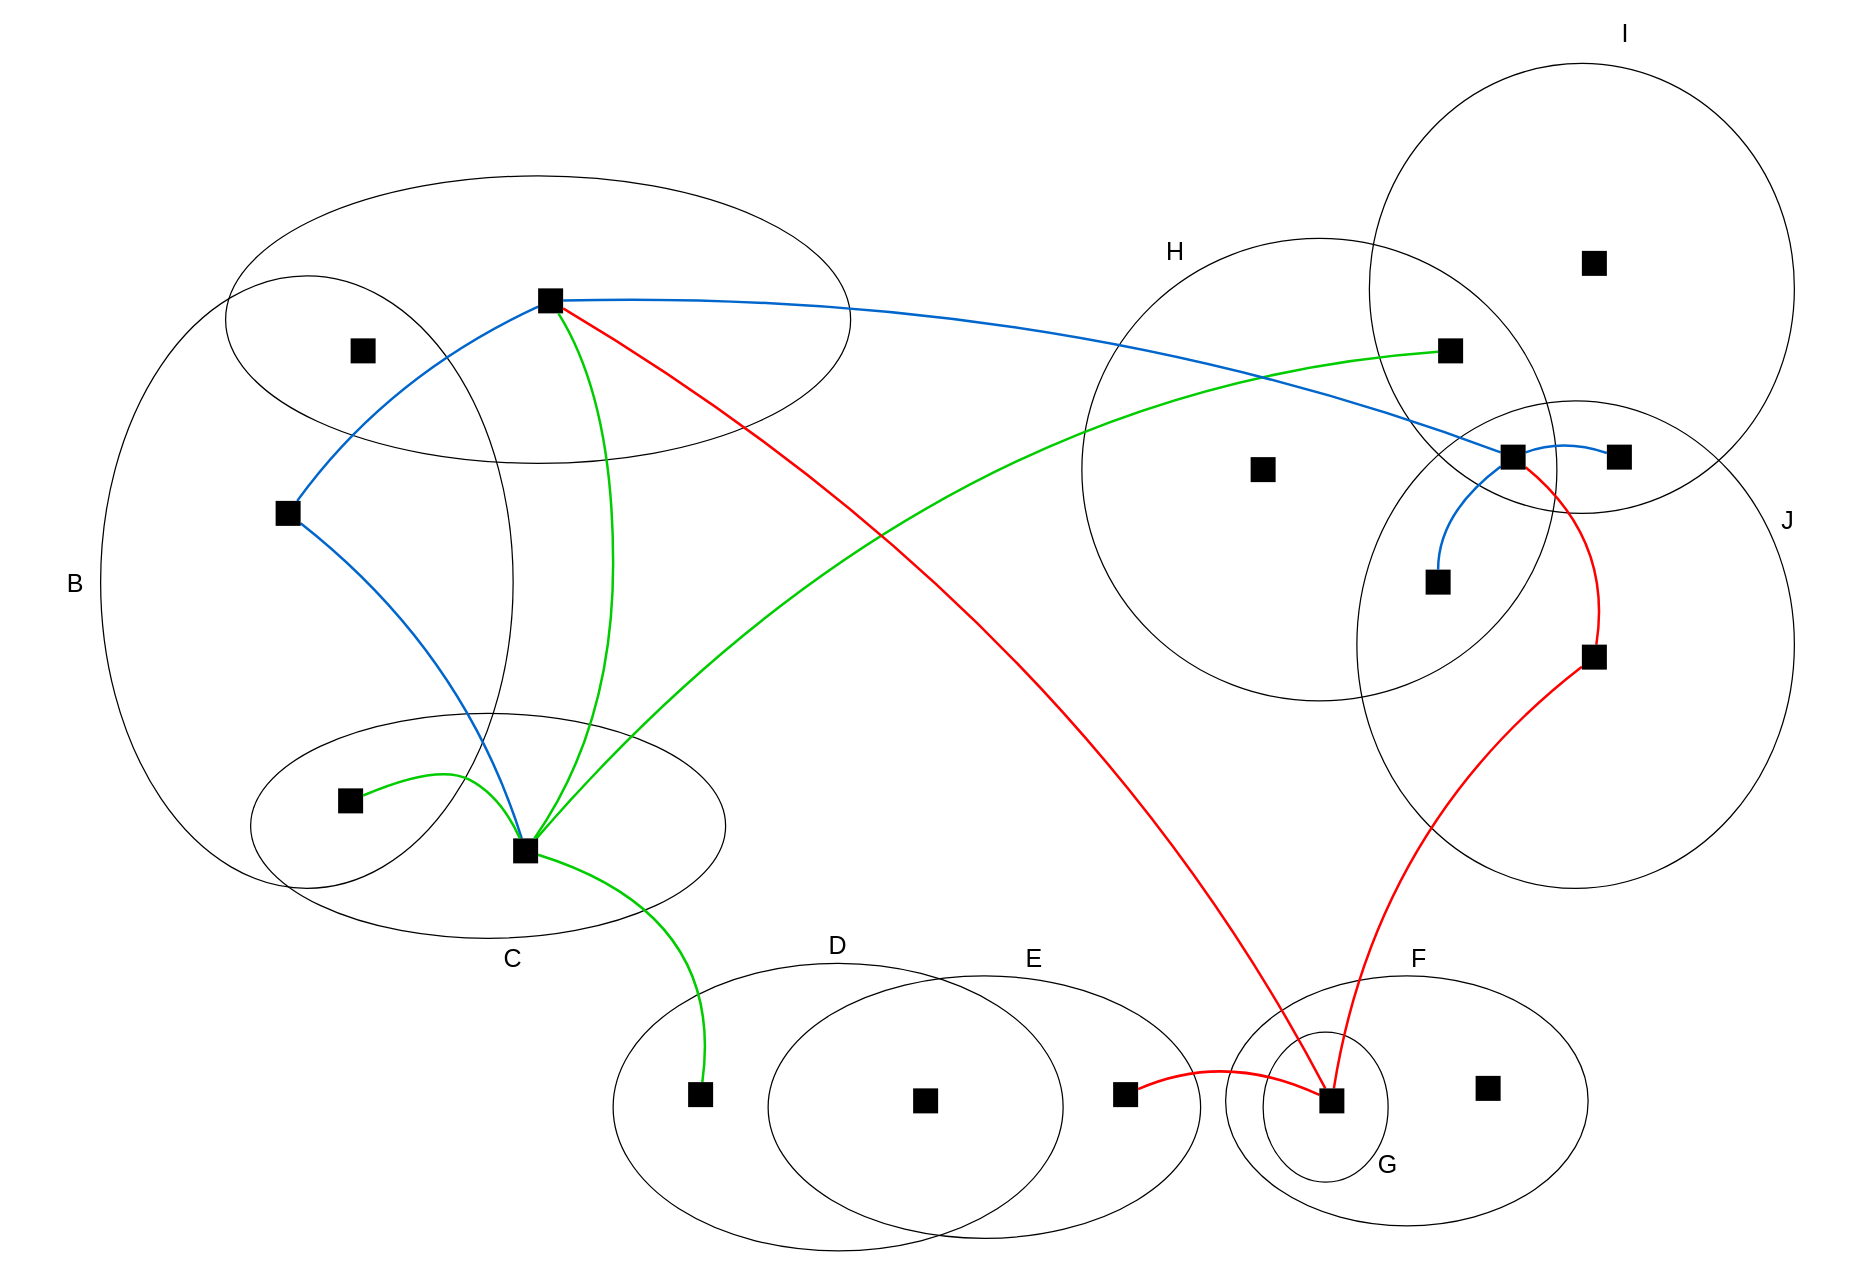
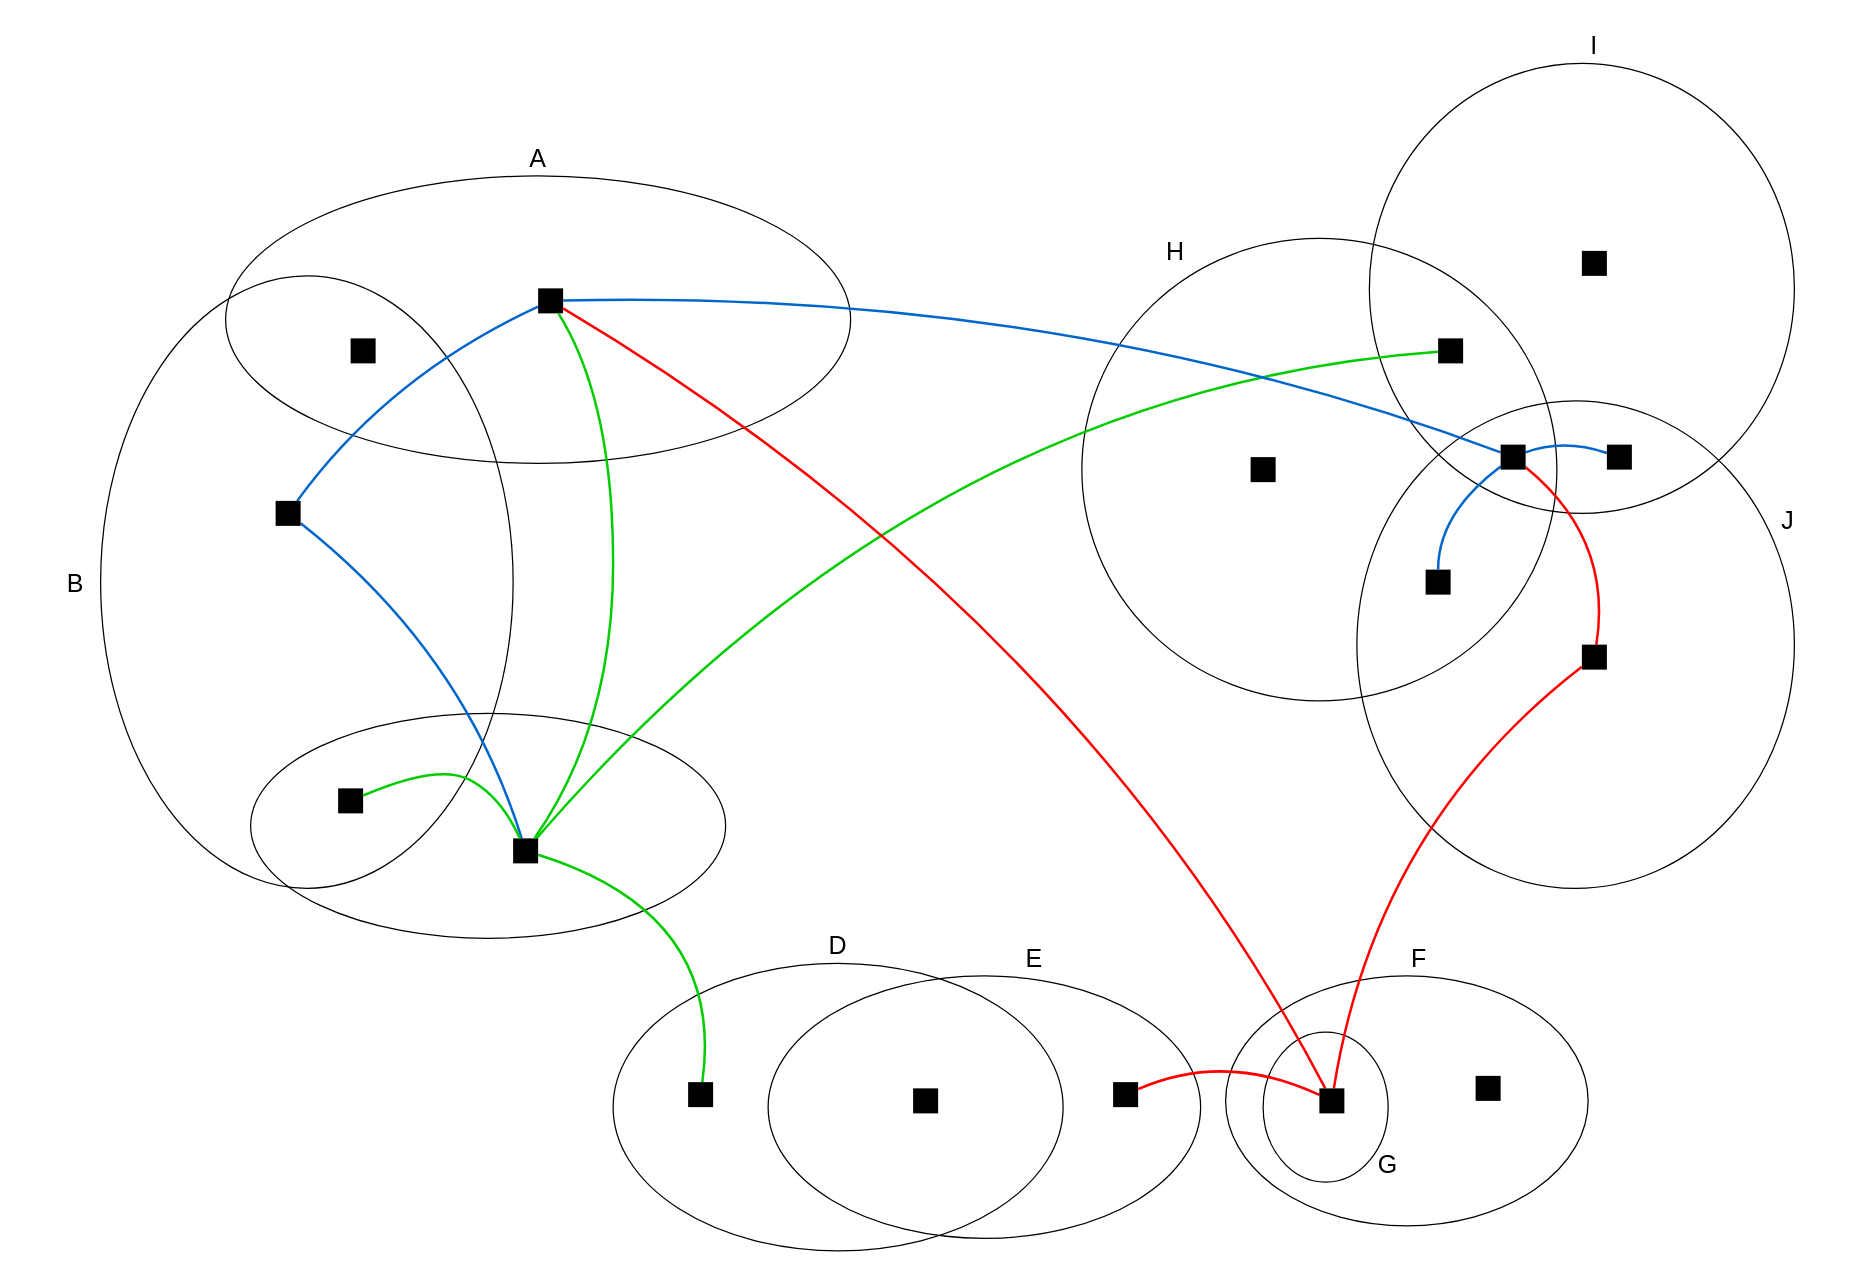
node "I": moved (1626, 32) -> (1594, 44)
node "A": added
node "C": removed
